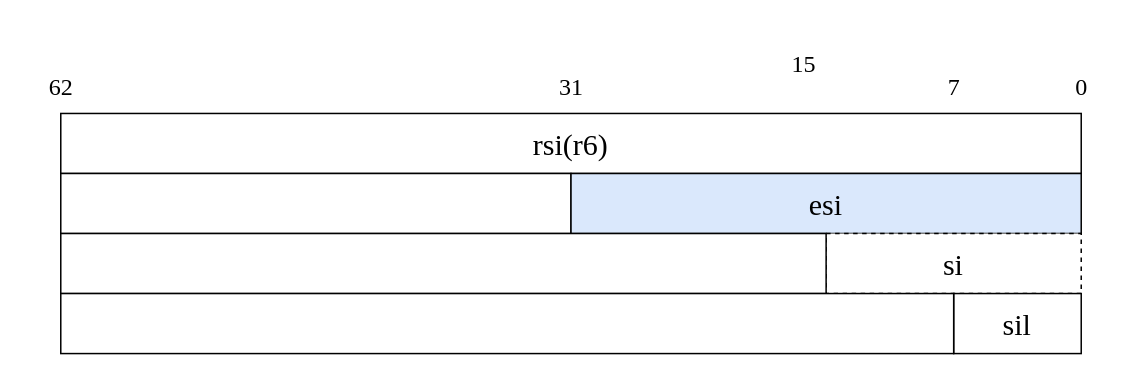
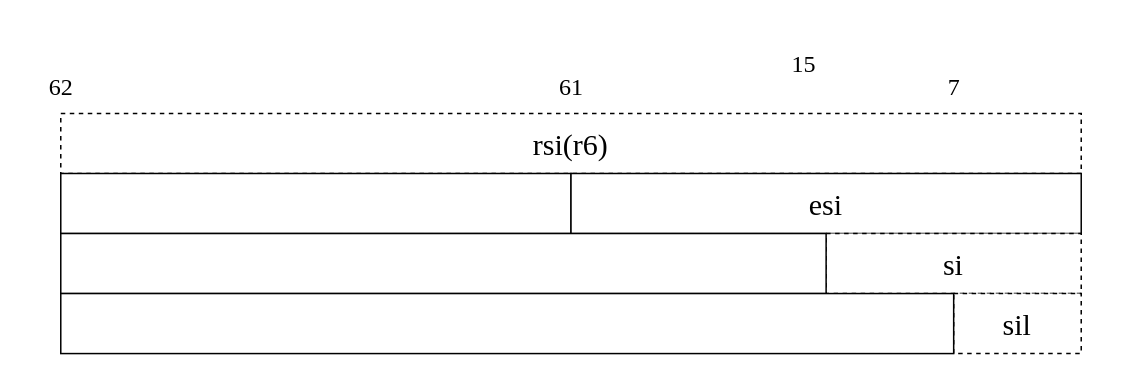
node "31": label "31" -> "61"
node "0": removed
node "rsi(r6)": style solid -> dashed
node "esi": fillcolor #dae8fc -> #ffffff
node "sil": style solid -> dashed
